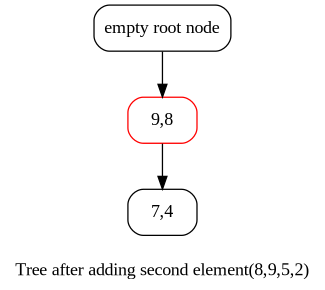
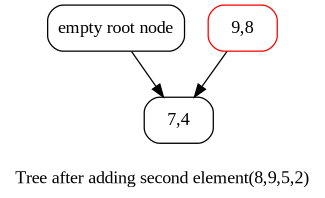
edge "empty root node" -> "9,8": now "empty root node" -> "7,4"
